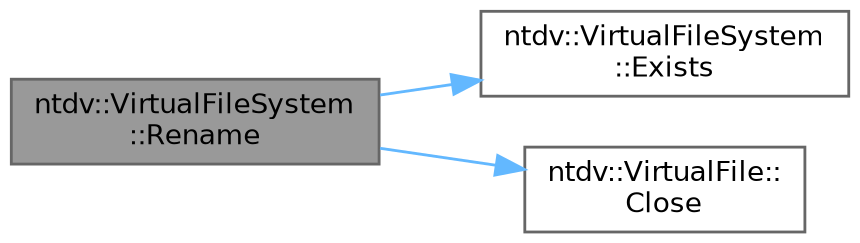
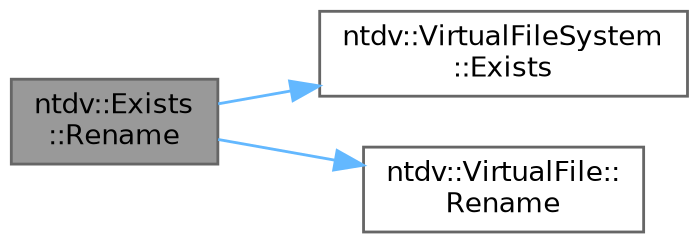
node "ntdv::VirtualFileSystem ::Rename": label "ntdv::VirtualFileSystem ::Rename" -> "ntdv::Exists ::Rename"
node "ntdv::VirtualFile:: Close": label "ntdv::VirtualFile:: Close" -> "ntdv::VirtualFile:: Rename"
